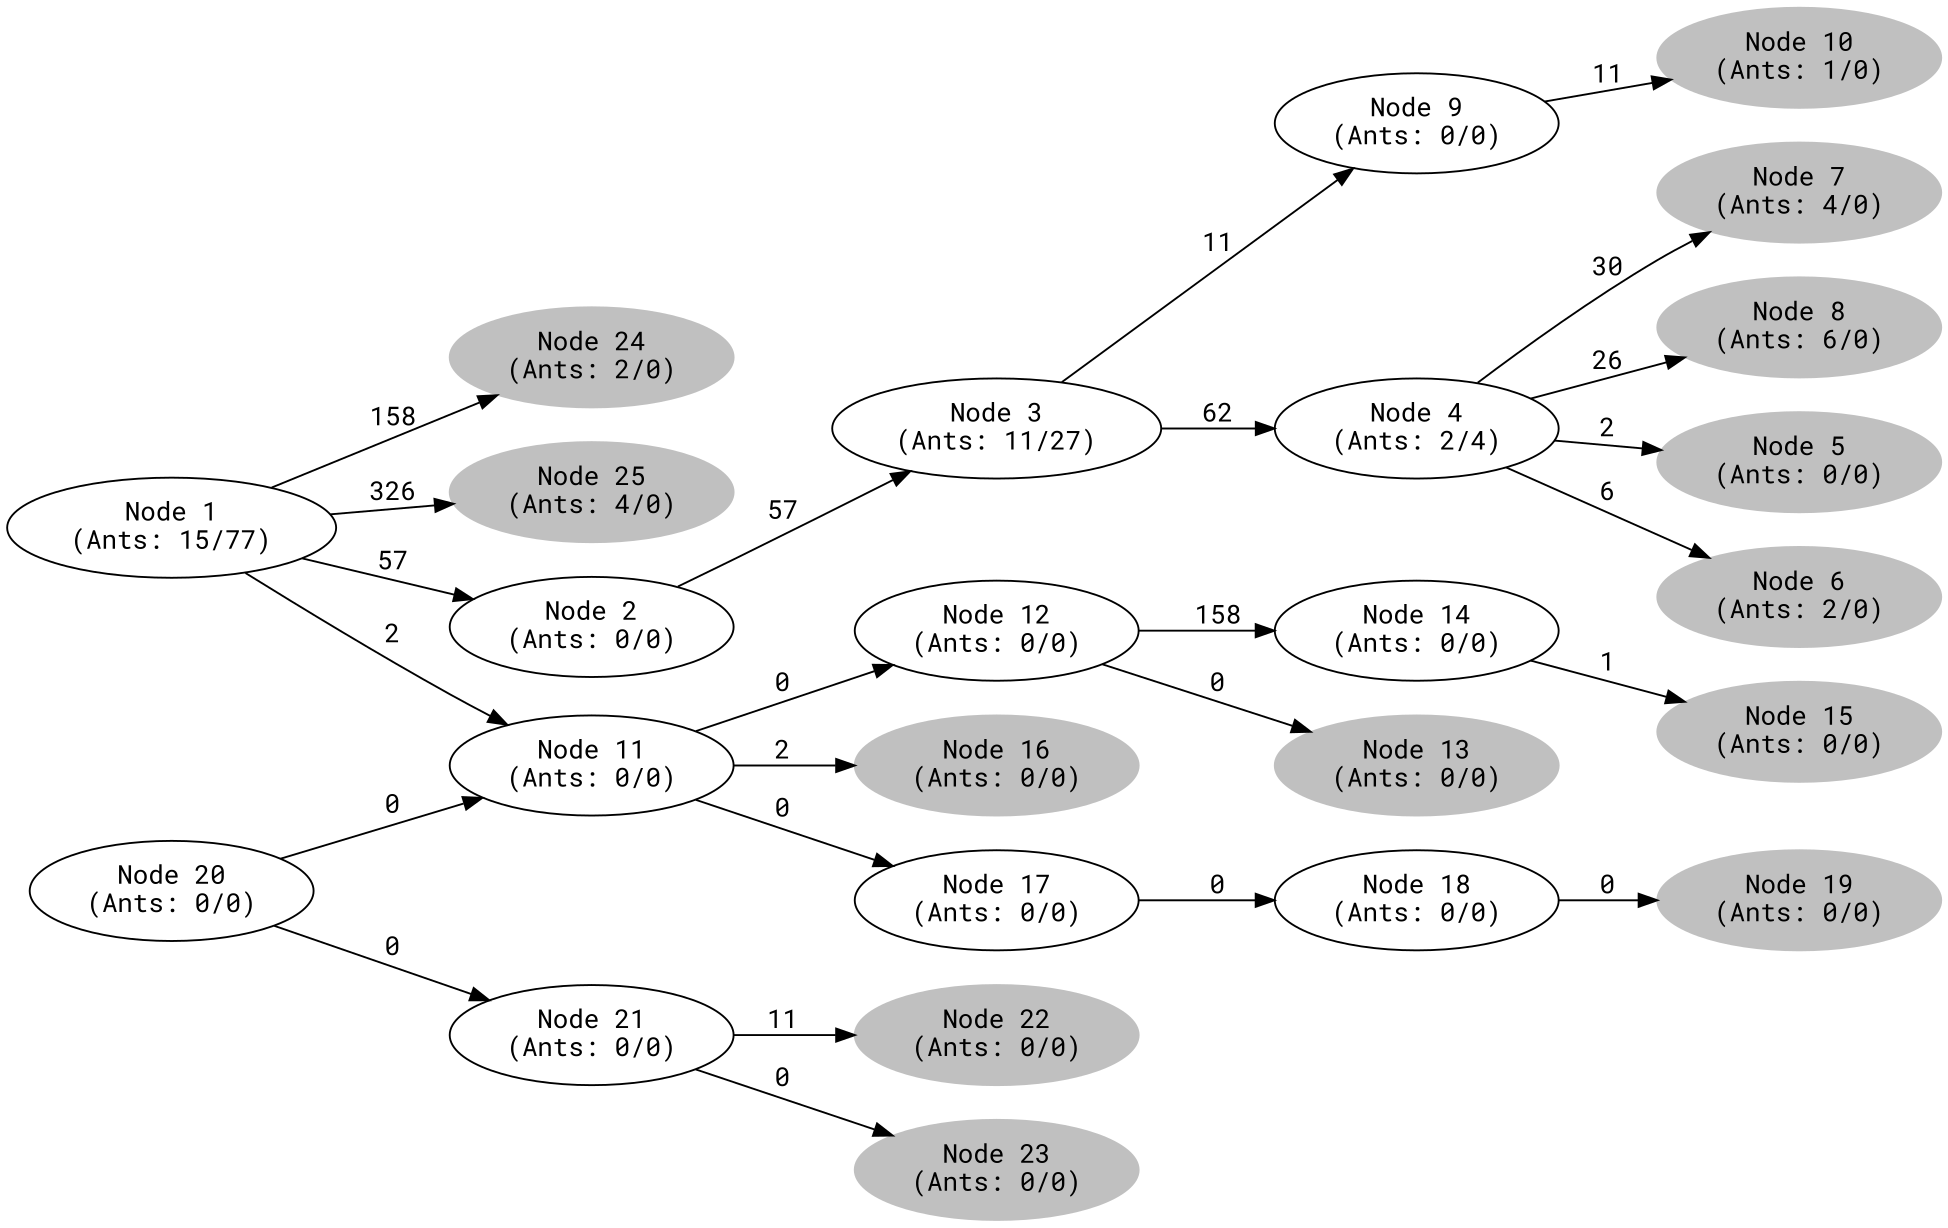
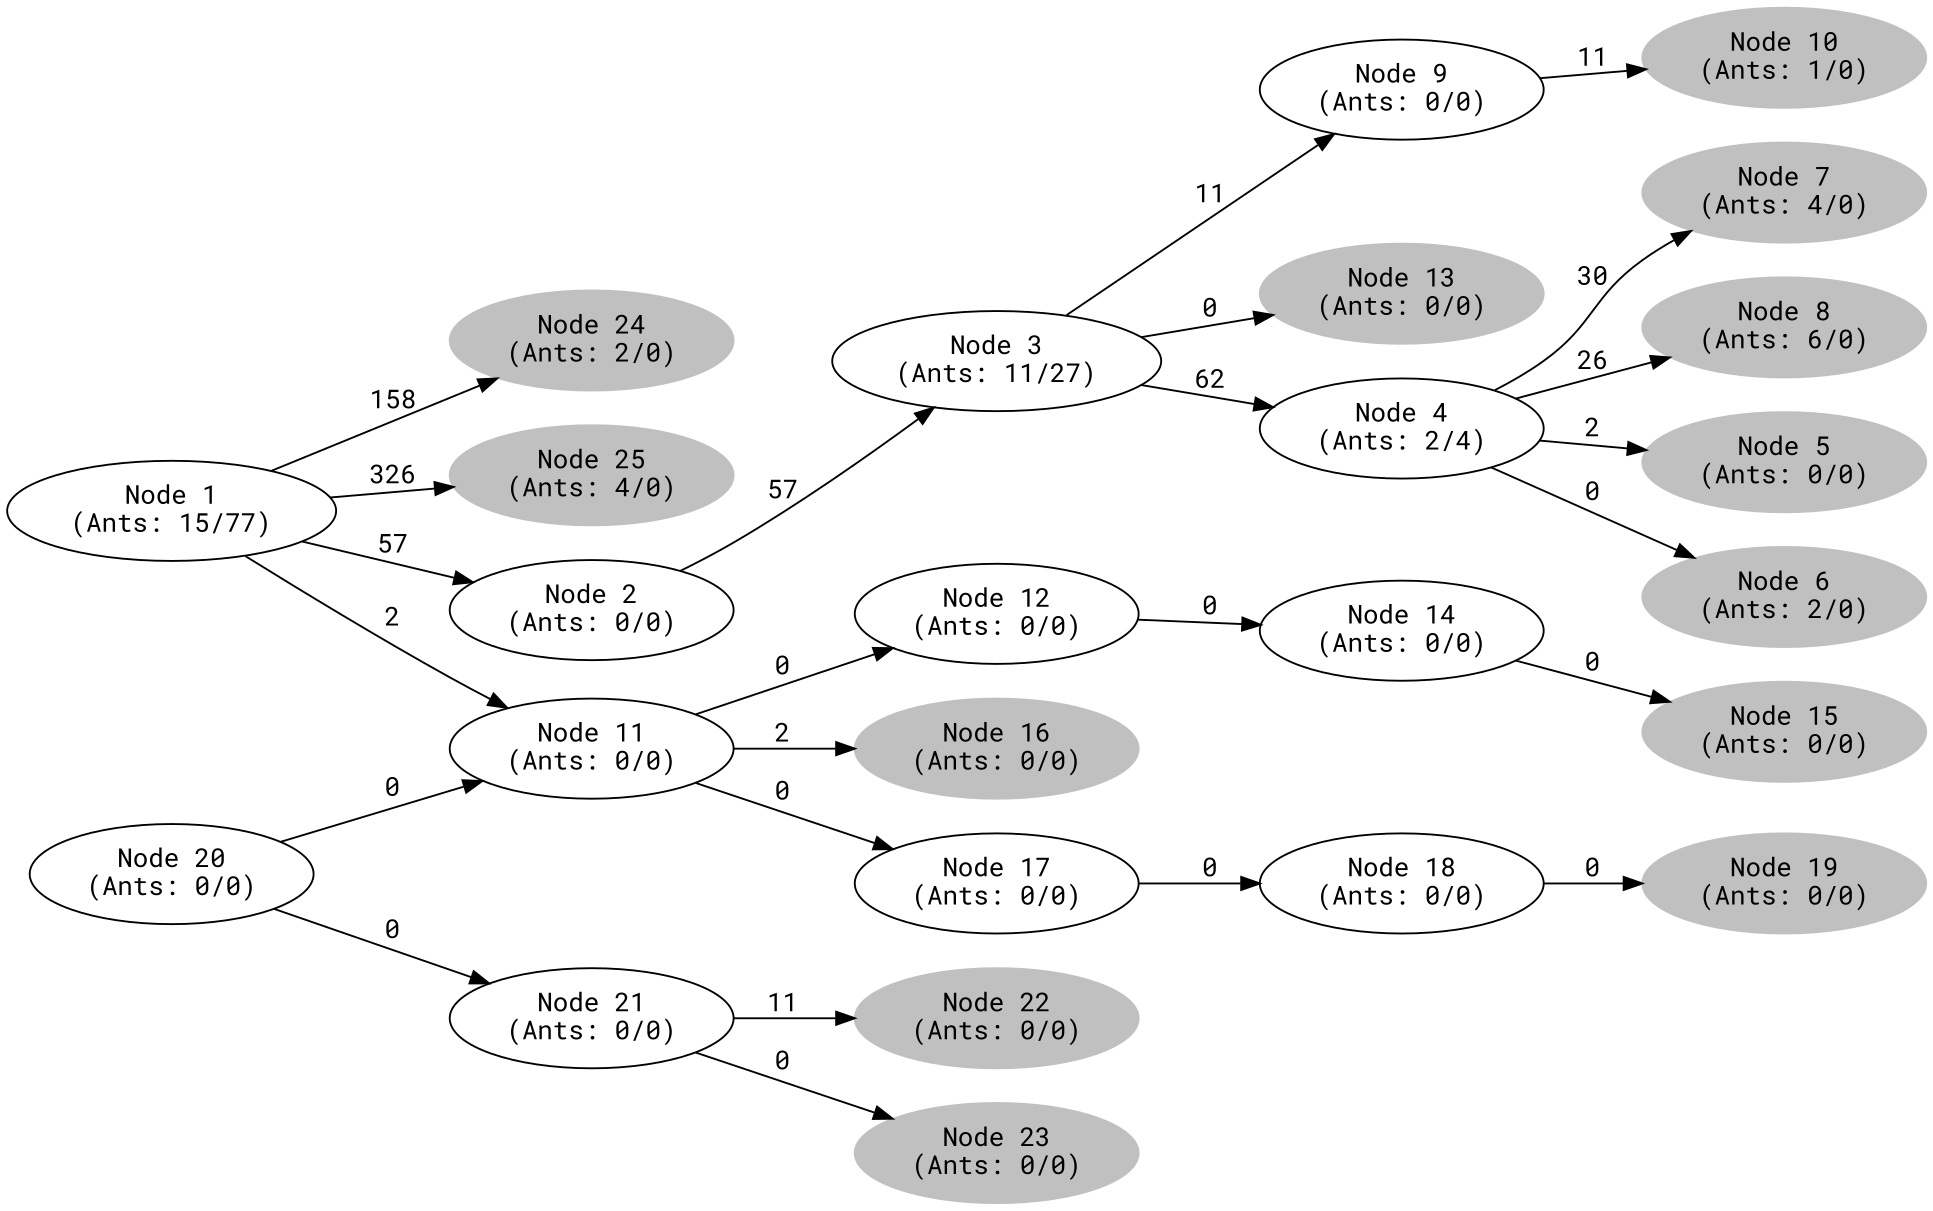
edge "Node 4 (Ants: 2/4)" -> "Node 6 (Ants: 2/0)": label "6" -> "0"
edge "Node 12 (Ants: 0/0)" -> "Node 14 (Ants: 0/0)": label "158" -> "0"
edge "Node 14 (Ants: 0/0)" -> "Node 15 (Ants: 0/0)": label "1" -> "0"
edge "Node 12 (Ants: 0/0)" -> "Node 13 (Ants: 0/0)": now "Node 3 (Ants: 11/27)" -> "Node 13 (Ants: 0/0)"
